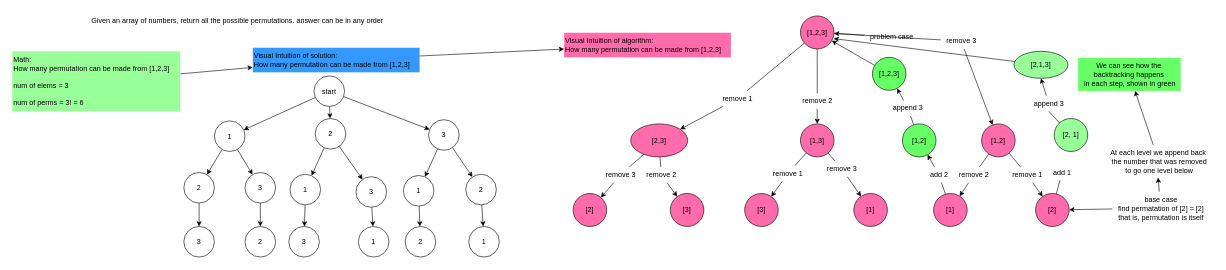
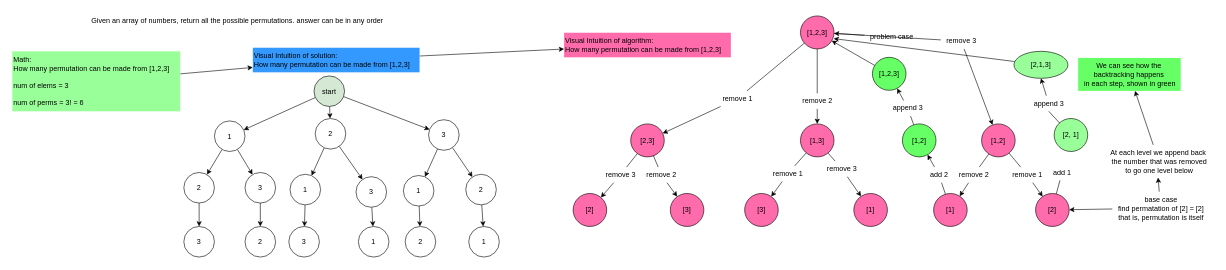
node "start": fillcolor #ffffff -> #d5e8d4
node "[2,3]": size 57x33 -> 34x33
